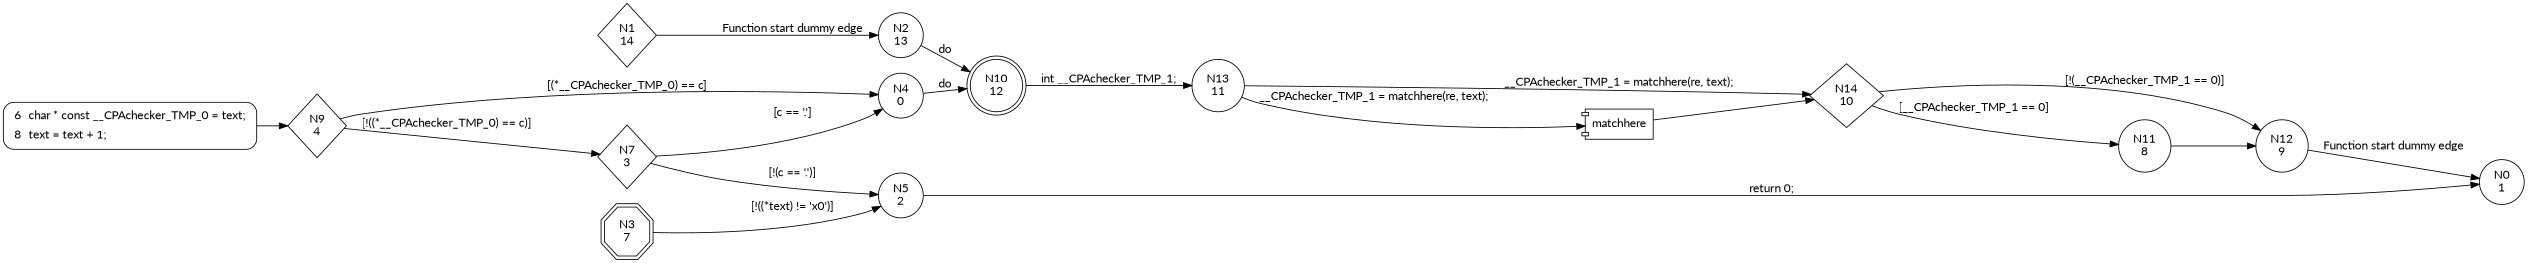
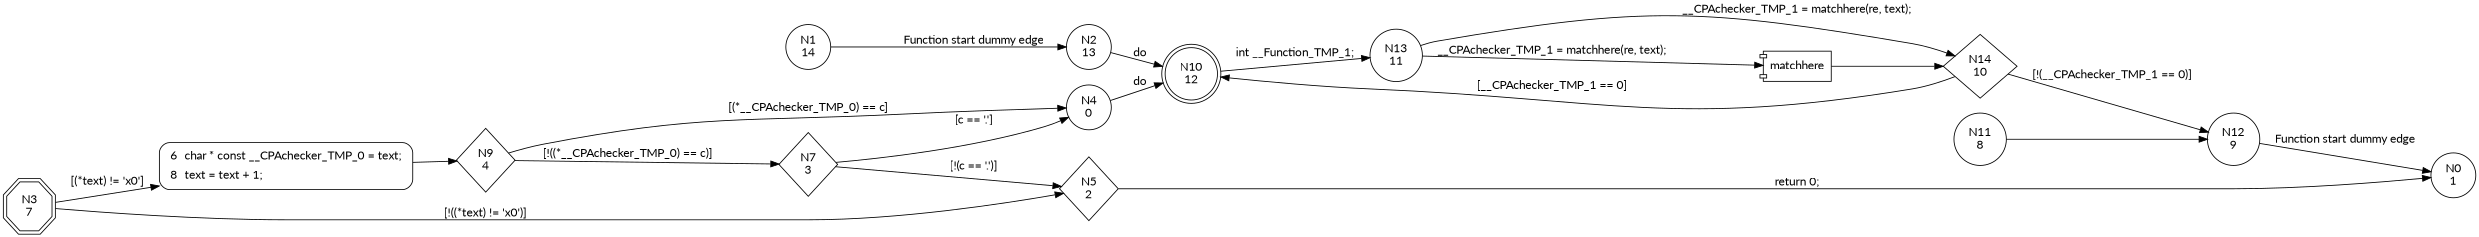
node "N1 14": shape diamond -> circle
edge "N10 12" -> "N13 11": label "int __CPAchecker_TMP_1;" -> "int __Function_TMP_1;"
edge "N14 10" -> "N11 8": now "N14 10" -> "N10 12"
edge "N3 7" -> "6": added, label "[(*text) != 'x0']"
node "N5 2": shape circle -> diamond
